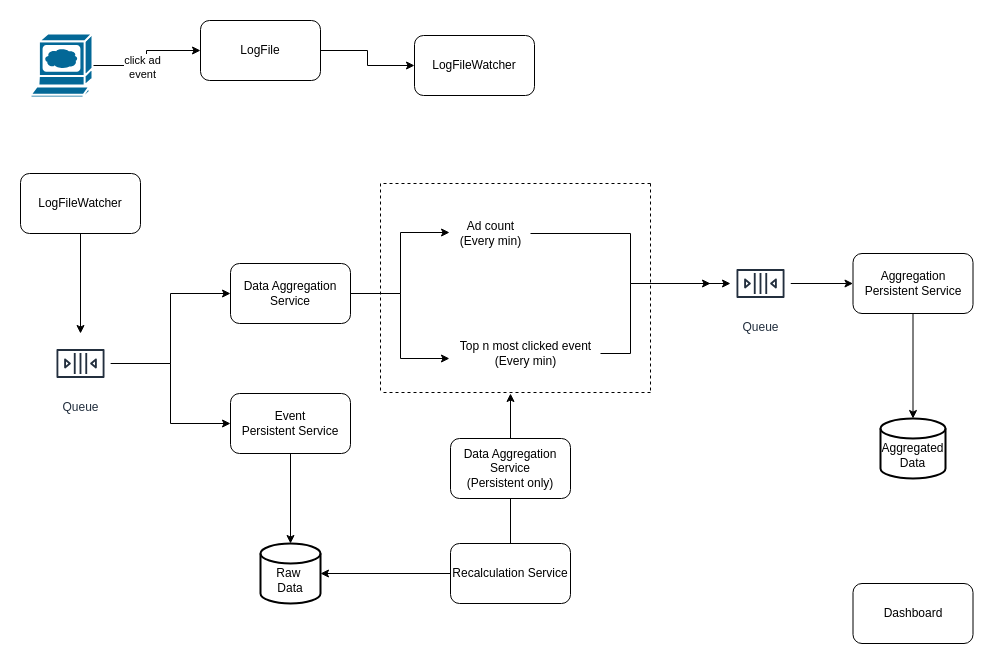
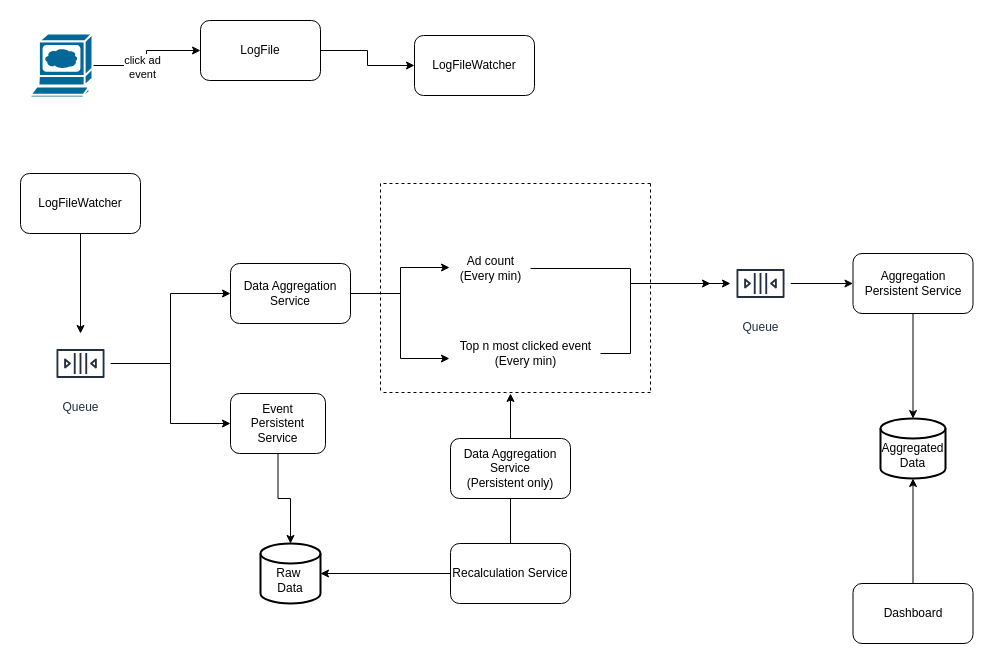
node "Ad count (Every min)": moved (491, 234) -> (491, 269)
node "Event Persistent Service": size 120x60 -> 95x60
edge "Dashboard" -> "Aggregated Data": added
